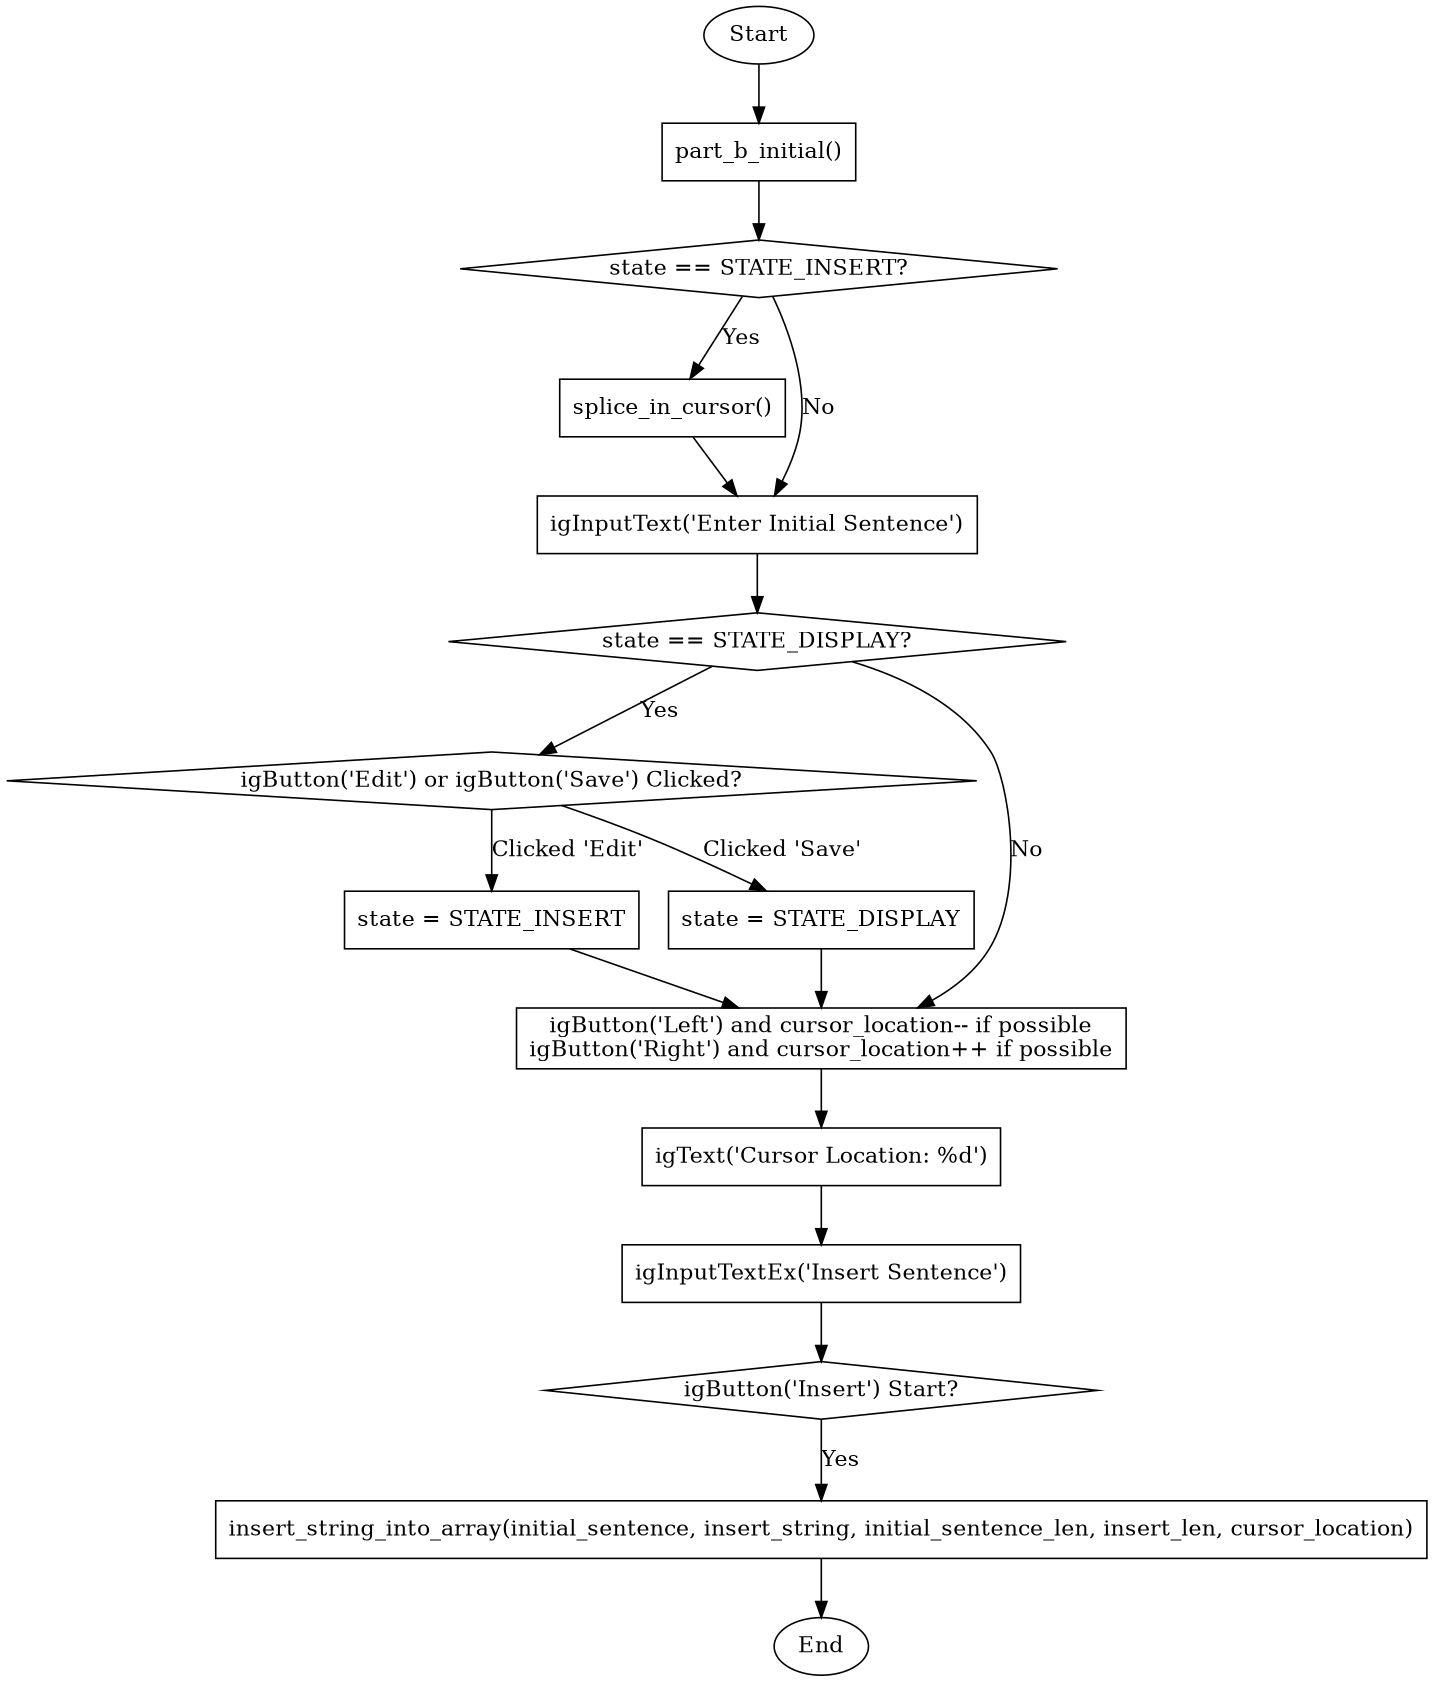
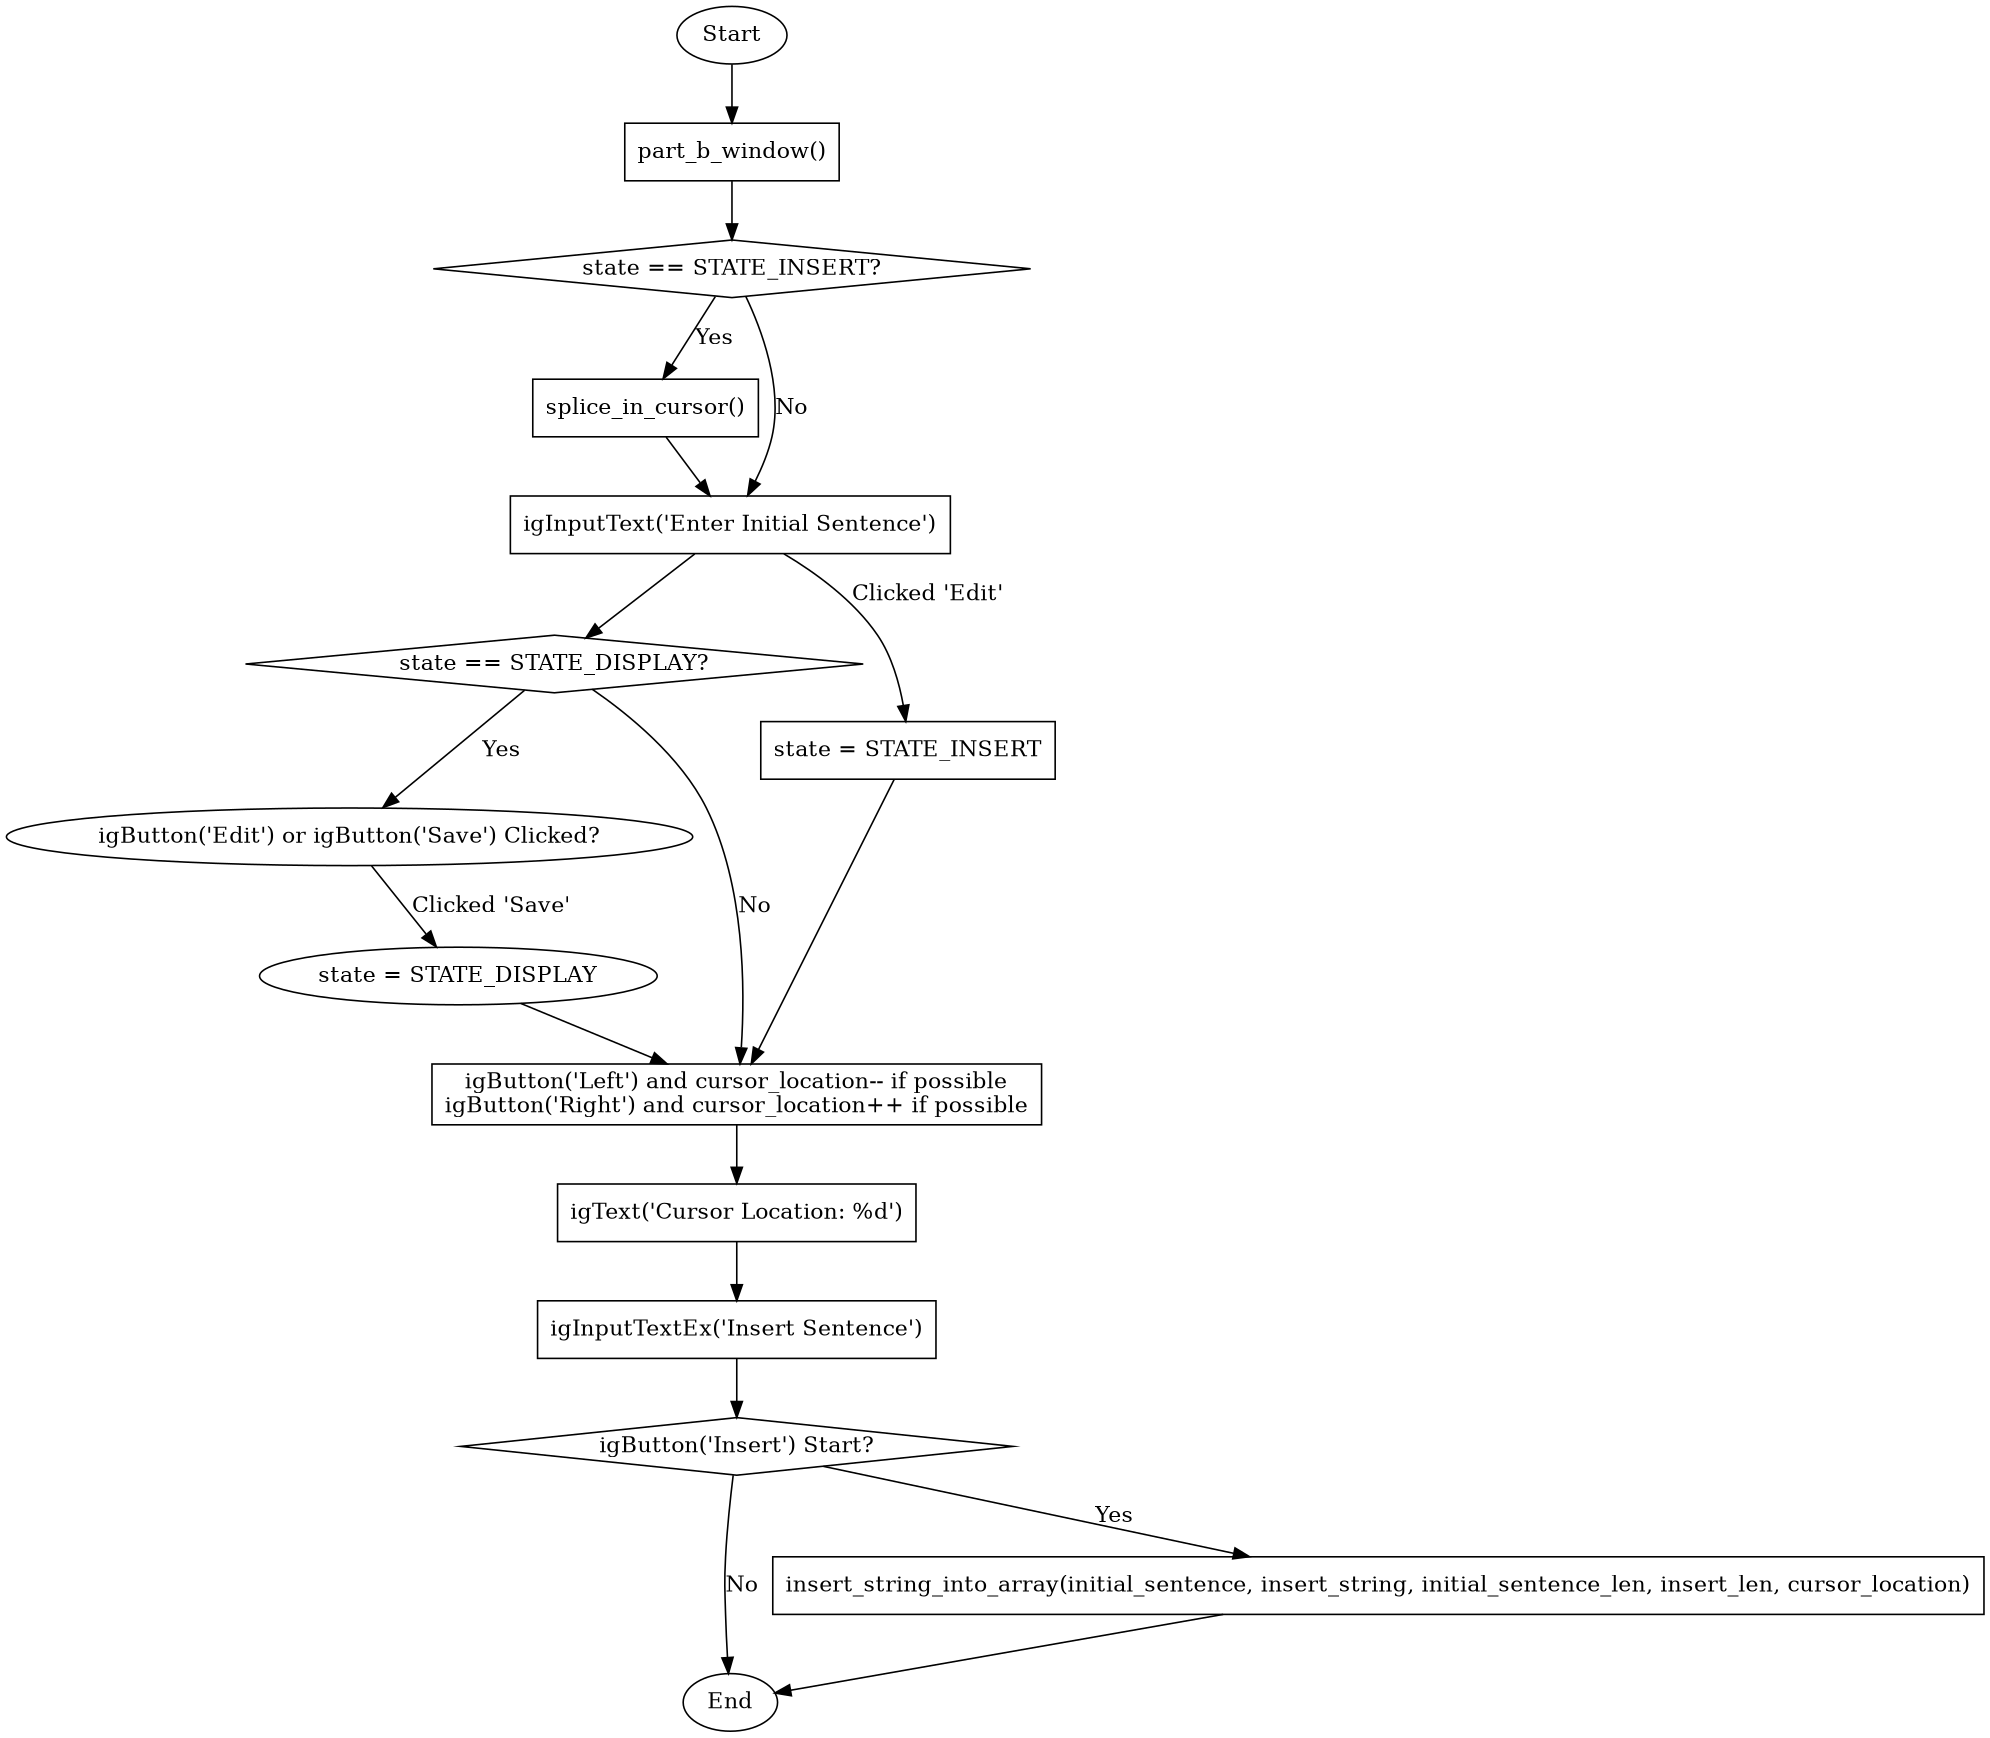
node "part_b_initial()": label "part_b_initial()" -> "part_b_window()"
node "igButton('Edit') or igButton('Save') Clicked?": shape diamond -> ellipse
edge "igButton('Edit') or igButton('Save') Clicked?" -> "state = STATE_INSERT": now "igInputText('Enter Initial Sentence')" -> "state = STATE_INSERT"
node "state = STATE_DISPLAY": shape box -> ellipse
edge "igButton('Insert') Start?" -> "End": added, label "No"
